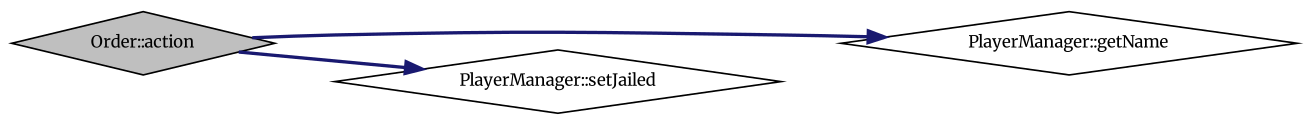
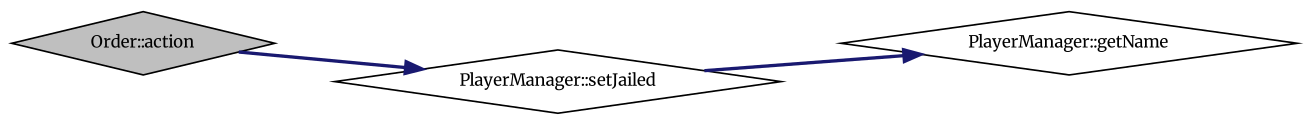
edge "Order::action" -> "PlayerManager::getName": now "PlayerManager::setJailed" -> "PlayerManager::getName"
